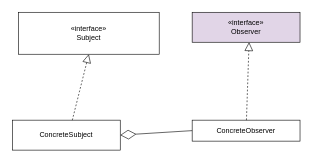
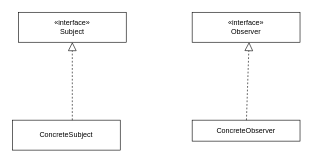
node "«interface» Observer": fillcolor #e1d5e7 -> #ffffff
node "«interface» Subject": size 141x42 -> 108x30
edge "ConcreteObserver" -> "ConcreteSubject": removed
